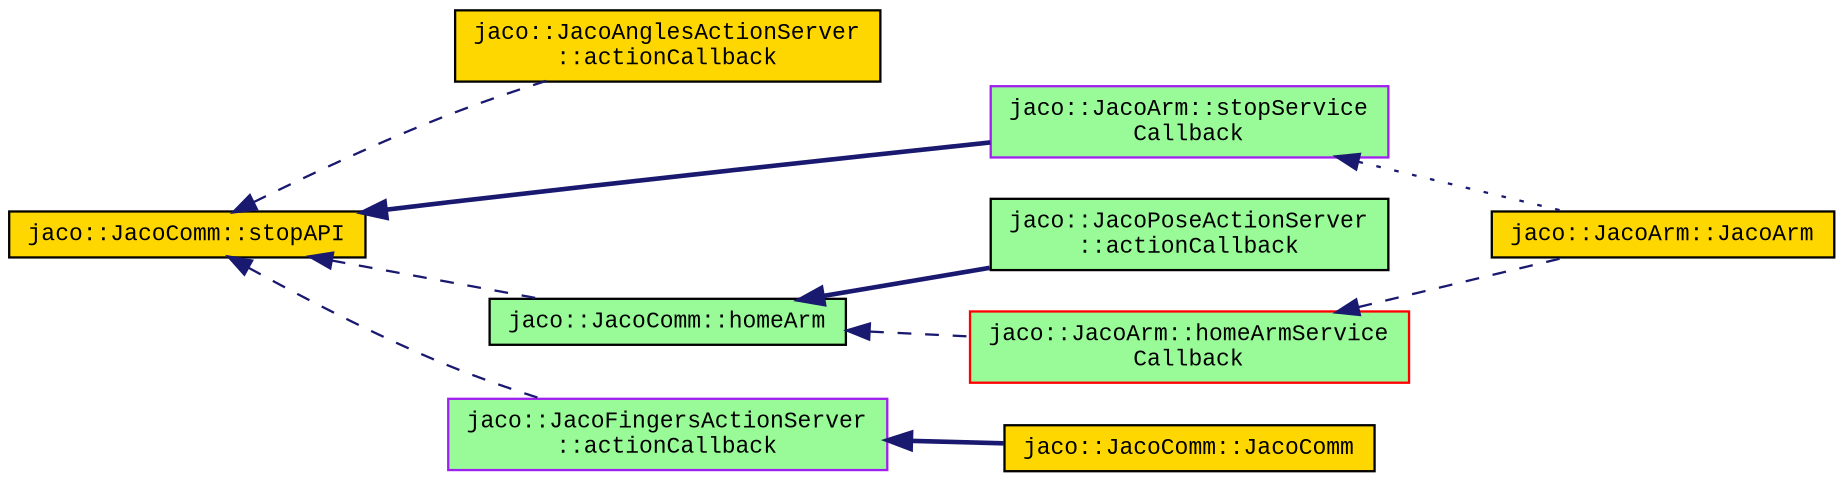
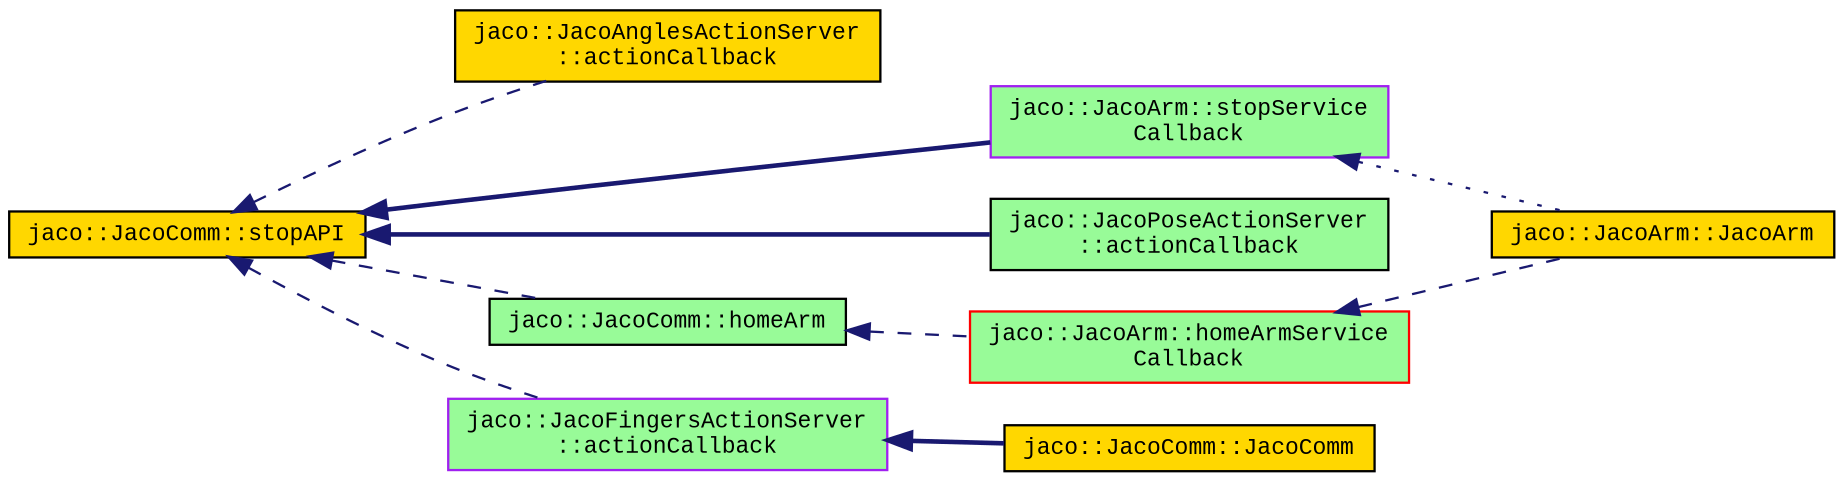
edge "jaco::JacoPoseActionServer ::actionCallback" -> "jaco::JacoComm::homeArm": now "jaco::JacoPoseActionServer ::actionCallback" -> "jaco::JacoComm::stopAPI"
